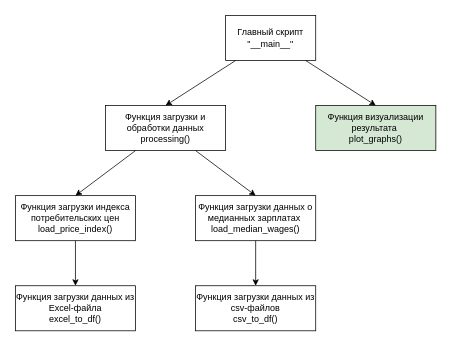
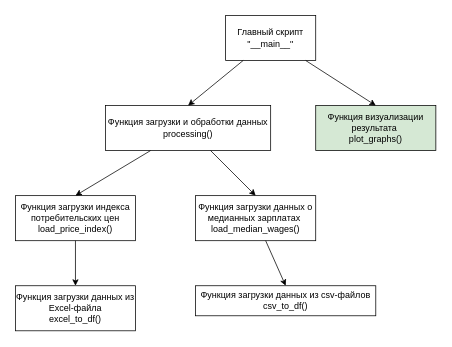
node "Функция загрузки и обработки данных processing()": size 120x45 -> 165x45
node "Функция загрузки данных из csv-файлов csv_to_df()": size 120x45 -> 180x30
